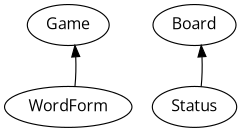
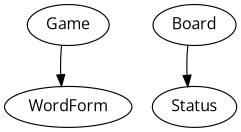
edge "WordForm" -> "Game": reversed
edge "Status" -> "Board": reversed
